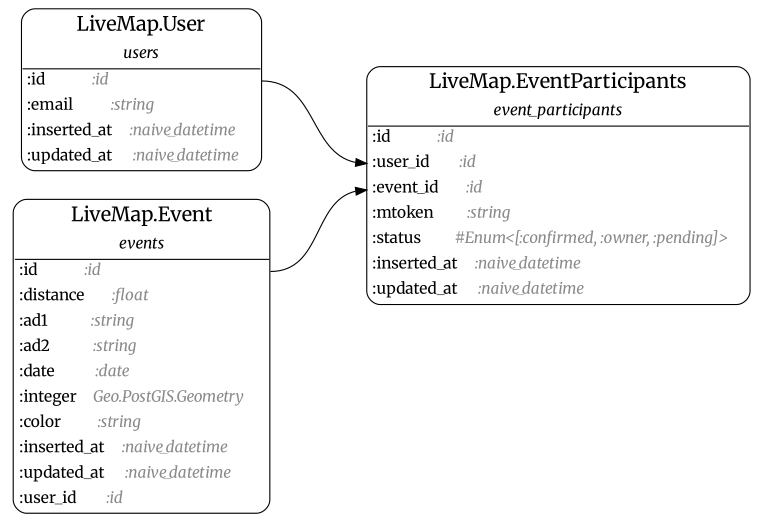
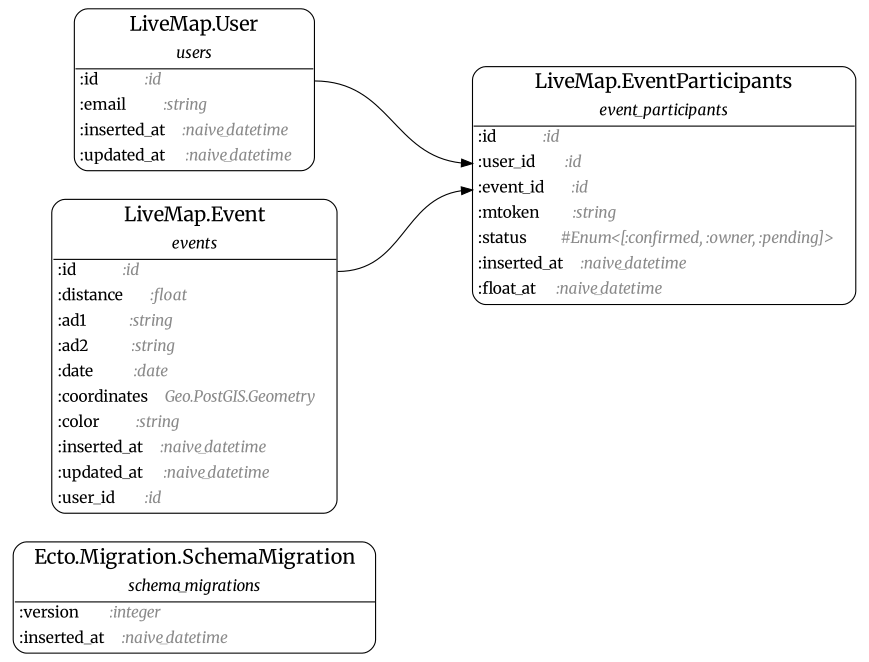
node "LiveMap.EventParticipants": text ":updated_at" -> ":float_at"
node "LiveMap.Event": text ":integer" -> ":coordinates"
node "Ecto.Migration.SchemaMigration": added
